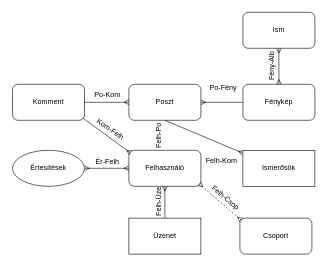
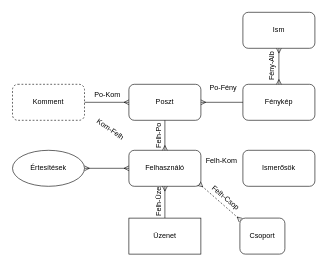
node "Komment": style solid -> dashed
edge "Komment" -> "Felhasználó": removed
edge "Poszt" -> "Ismerősök": now "Poszt" -> "Felhasználó"
node "Ér-Felh": removed
node "Ismerősök": shape rectangle -> rounded rectangle
node "Csoport": size 72x36 -> 45x36
